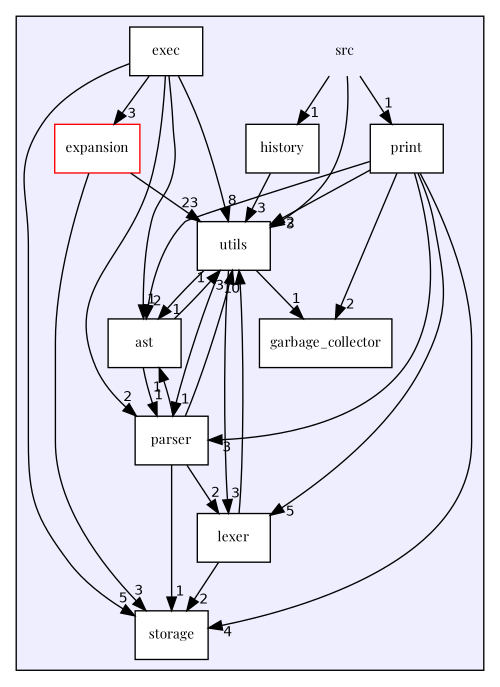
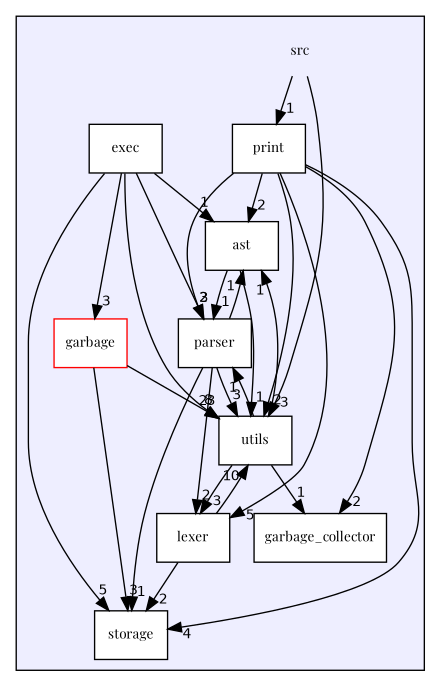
node "expansion": label "expansion" -> "garbage"
node "history": removed
